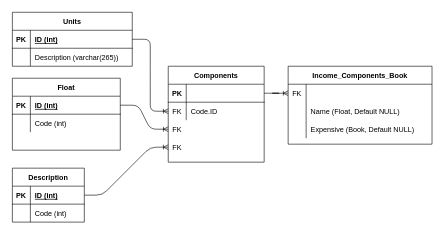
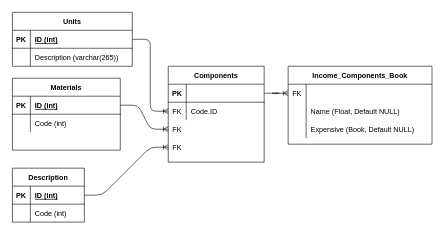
node "Float": label "Float" -> "Materials"
